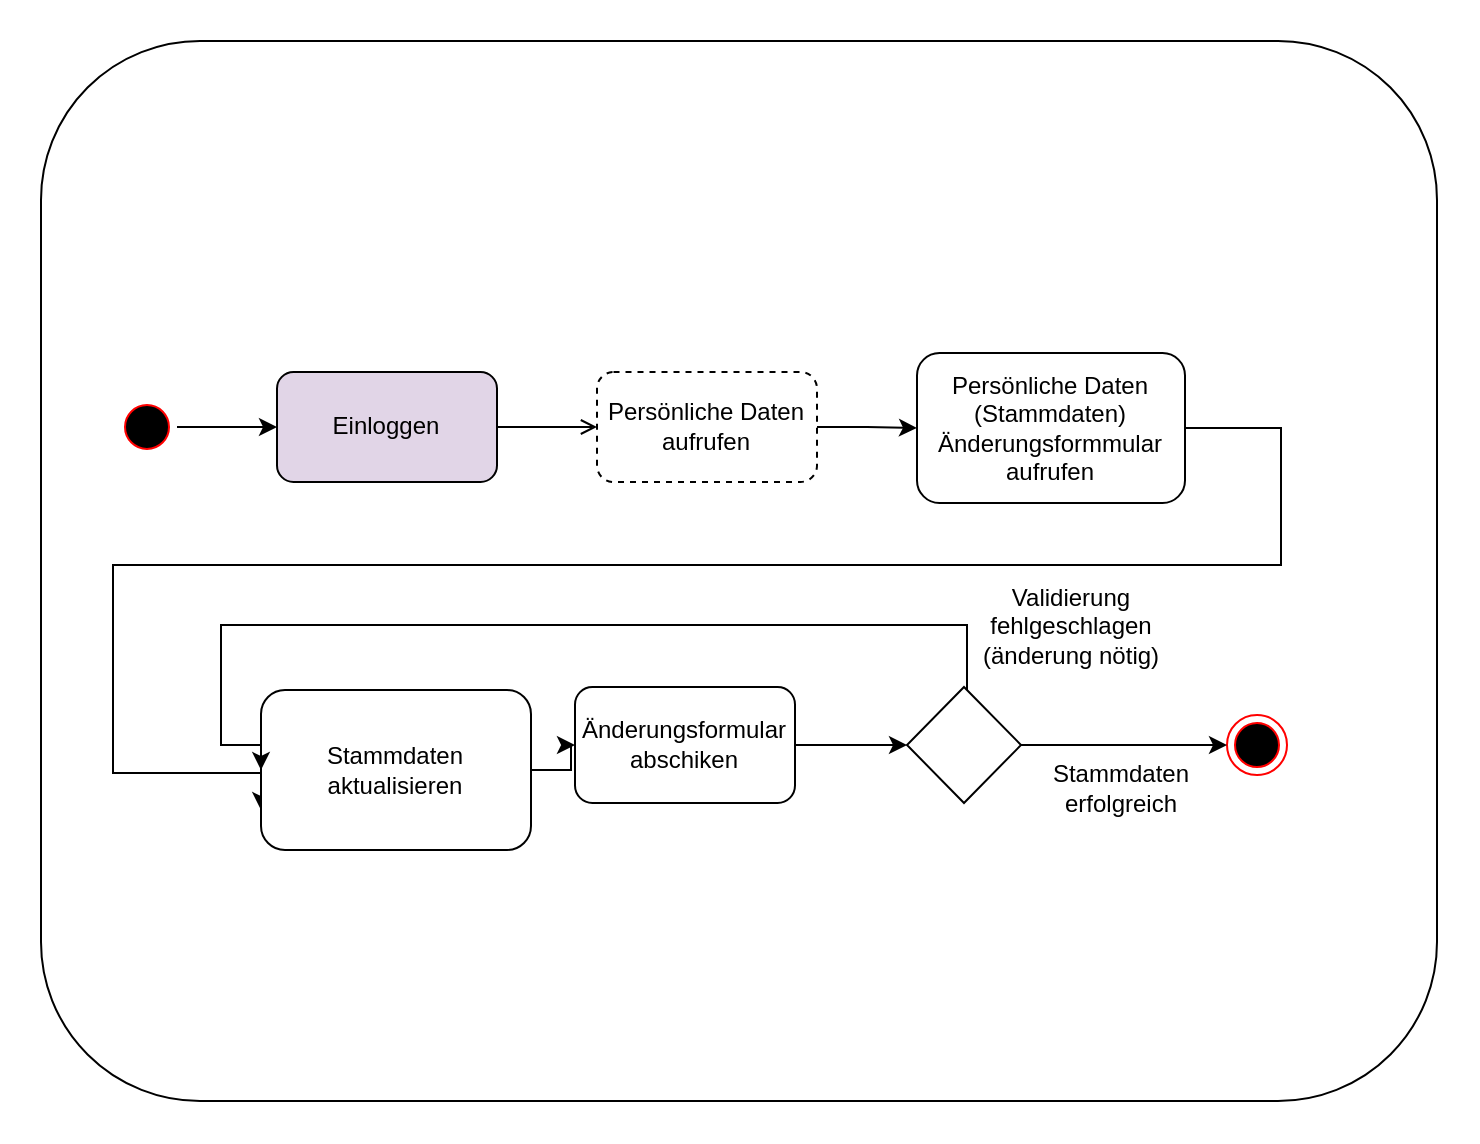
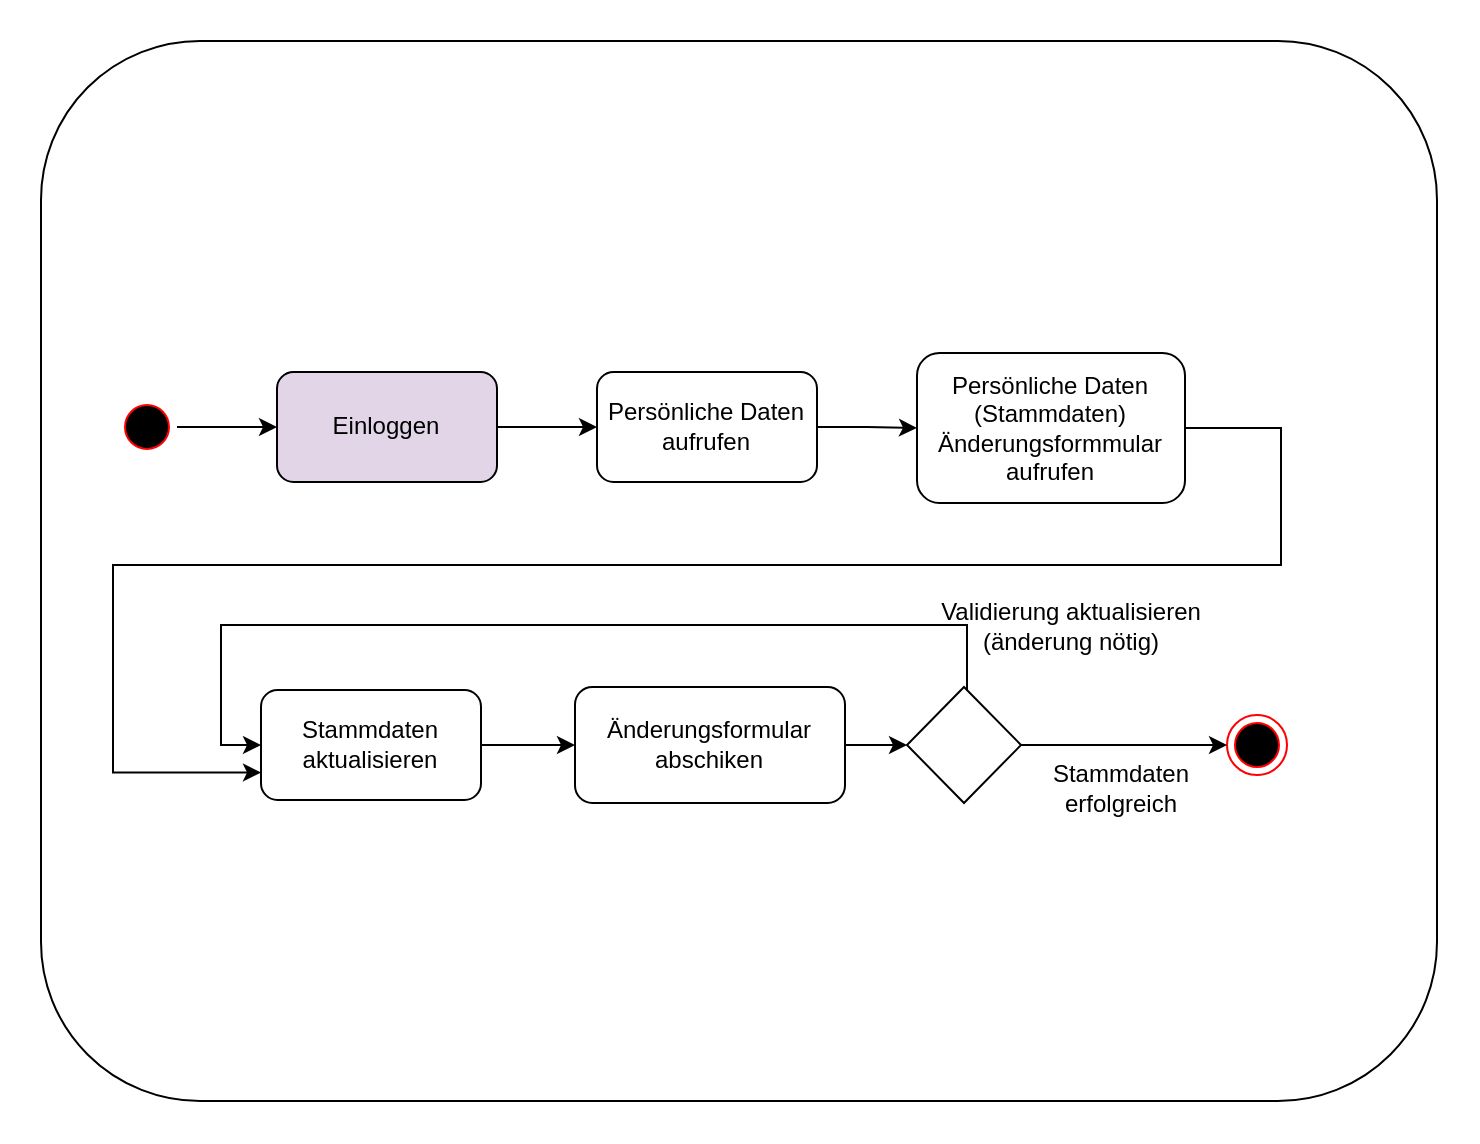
edge "Einloggen" -> "Persönliche Daten aufrufen": arrowhead open -> classic
node "Persönliche Daten aufrufen": style dashed -> solid
node "Validierung fehlgeschlagen (änderung nötig)": label "Validierung fehlgeschlagen (änderung nötig)" -> "Validierung aktualisieren (änderung nötig)"
node "Änderungsformular abschiken": size 220x116 -> 270x116
node "Stammdaten aktualisieren": size 270x160 -> 220x110
